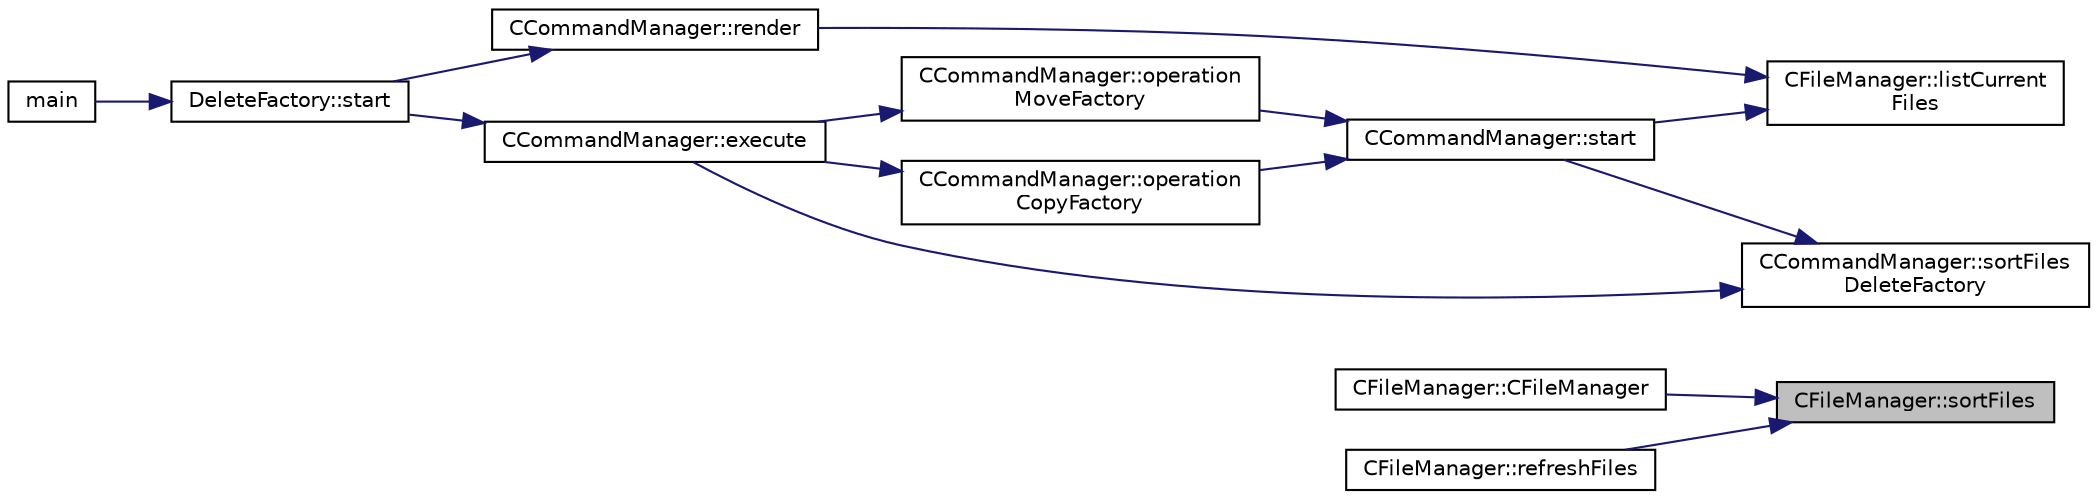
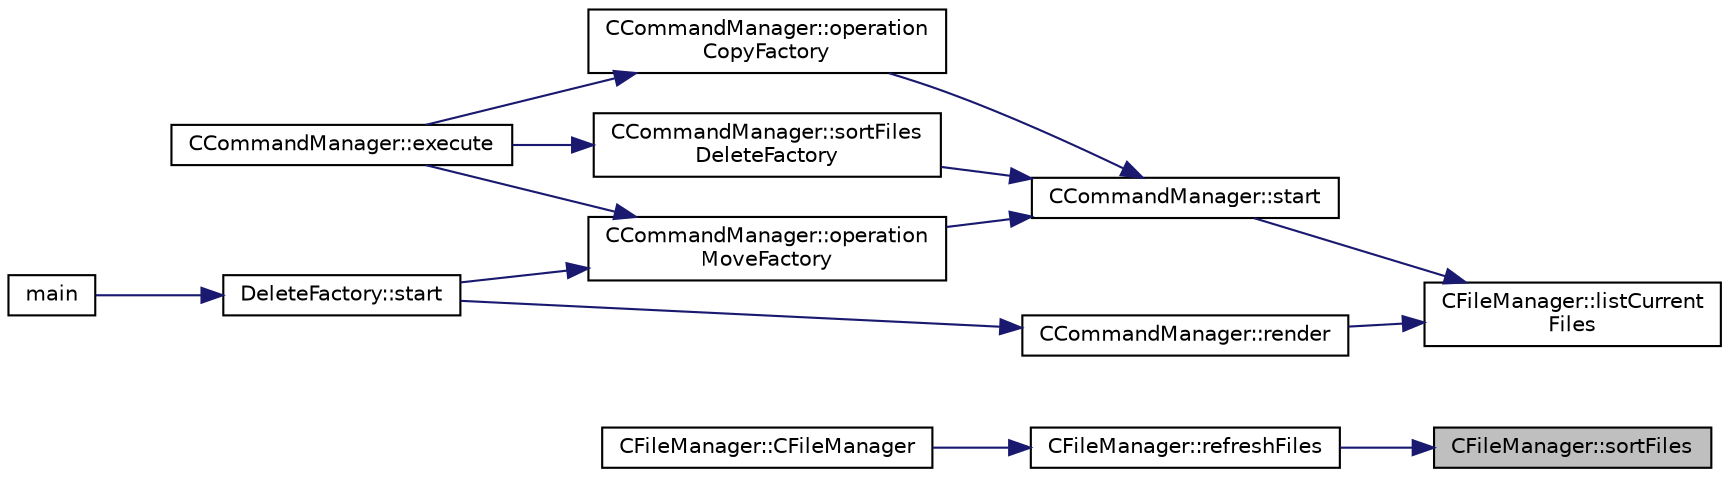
edge "DeleteFactory::start" -> "CCommandManager::execute": now "DeleteFactory::start" -> "CCommandManager::operation MoveFactory"
edge "CCommandManager::start" -> "CCommandManager::sortFiles DeleteFactory": reversed
edge "CFileManager::CFileManager" -> "CFileManager::sortFiles": now "CFileManager::CFileManager" -> "CFileManager::refreshFiles"
